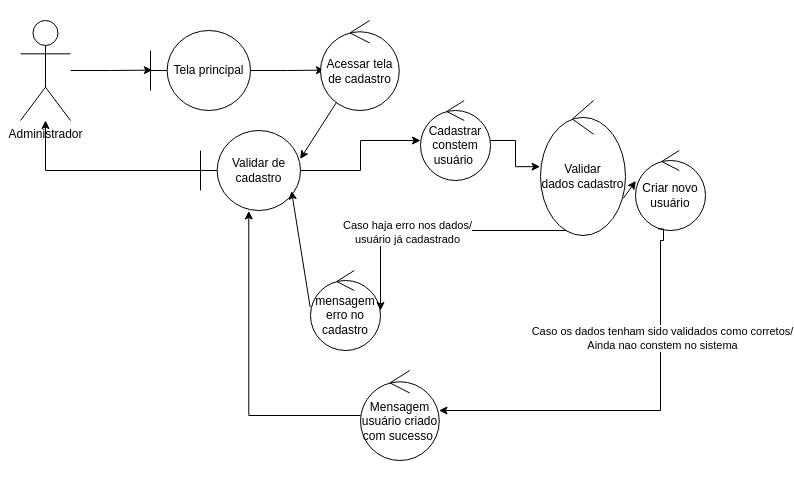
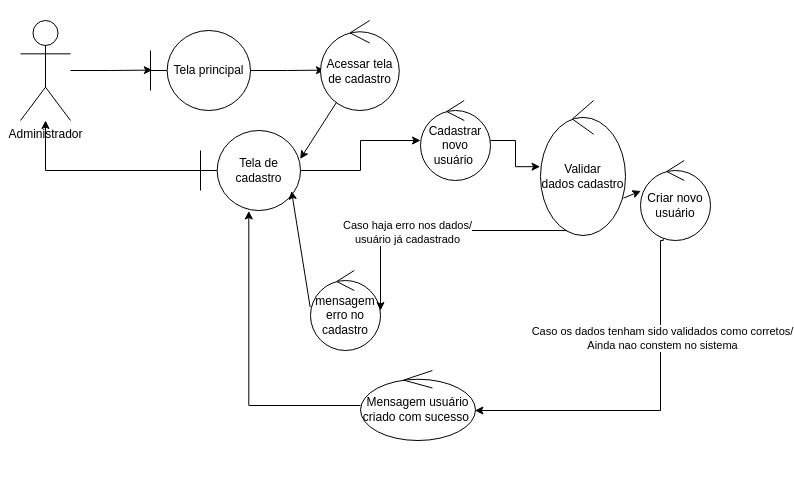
node "Cadastrar constem usuário": label "Cadastrar constem usuário" -> "Cadastrar novo usuário"
node "Validar de cadastro": label "Validar de cadastro" -> "Tela de cadastro"
node "Criar novo usuário": moved (671, 191) -> (676, 201)
node "Mensagem usuário criado com sucesso": size 79x90 -> 115x70
